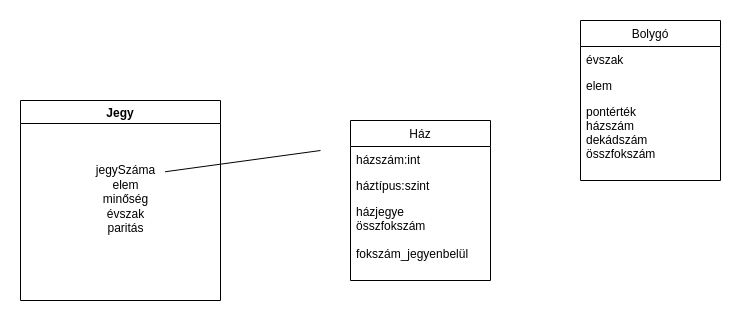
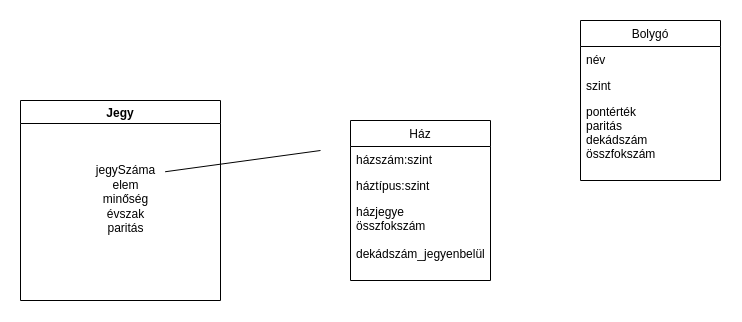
node "évszak": label "évszak" -> "név"
node "elem": label "elem" -> "szint"
node "pontérték házszám dekádszám összfokszám": label "pontérték házszám dekádszám összfokszám" -> "pontérték paritás dekádszám összfokszám"
node "házszám:int": label "házszám:int" -> "házszám:szint"
node "házjegye összfokszám fokszám_jegyenbelül": label "házjegye összfokszám fokszám_jegyenbelül" -> "házjegye összfokszám dekádszám_jegyenbelül"
